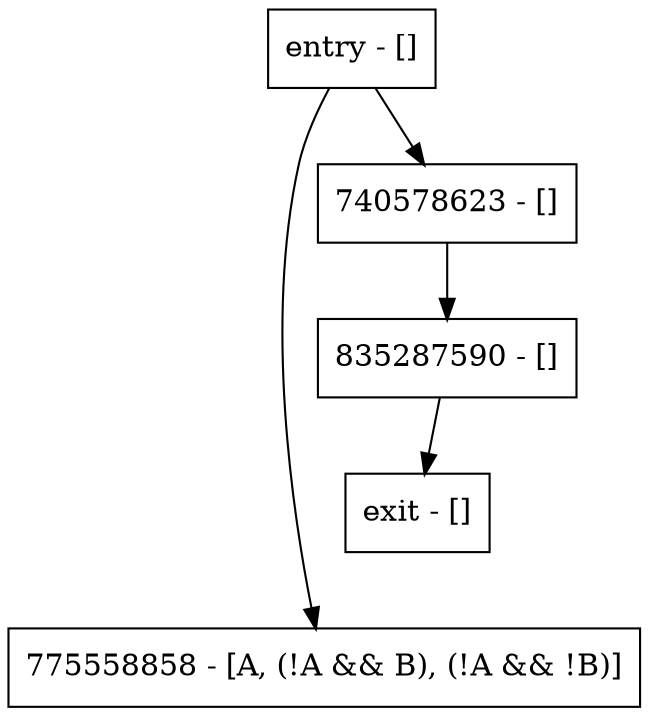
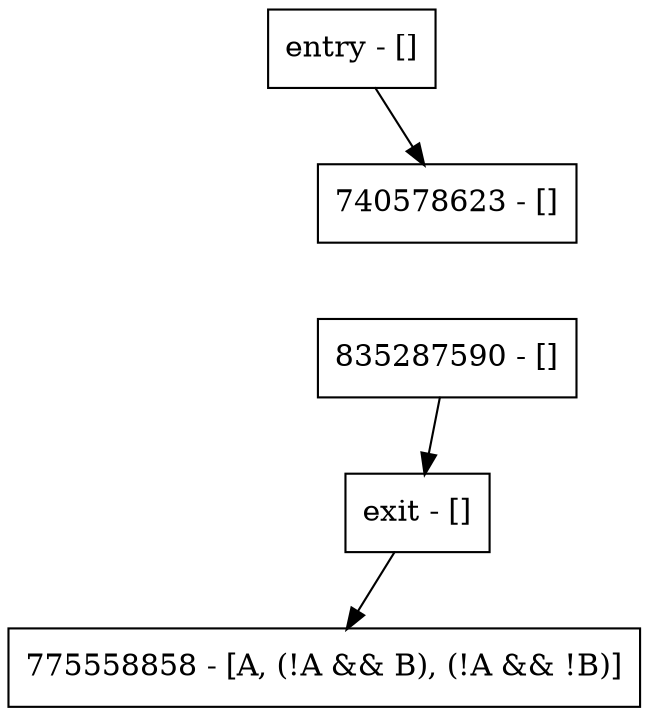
edge "740578623 - []" -> "835287590 - []": removed
edge "entry - []" -> "775558858 - [A, (!A && B), (!A && !B)]": now "exit - []" -> "775558858 - [A, (!A && B), (!A && !B)]"
